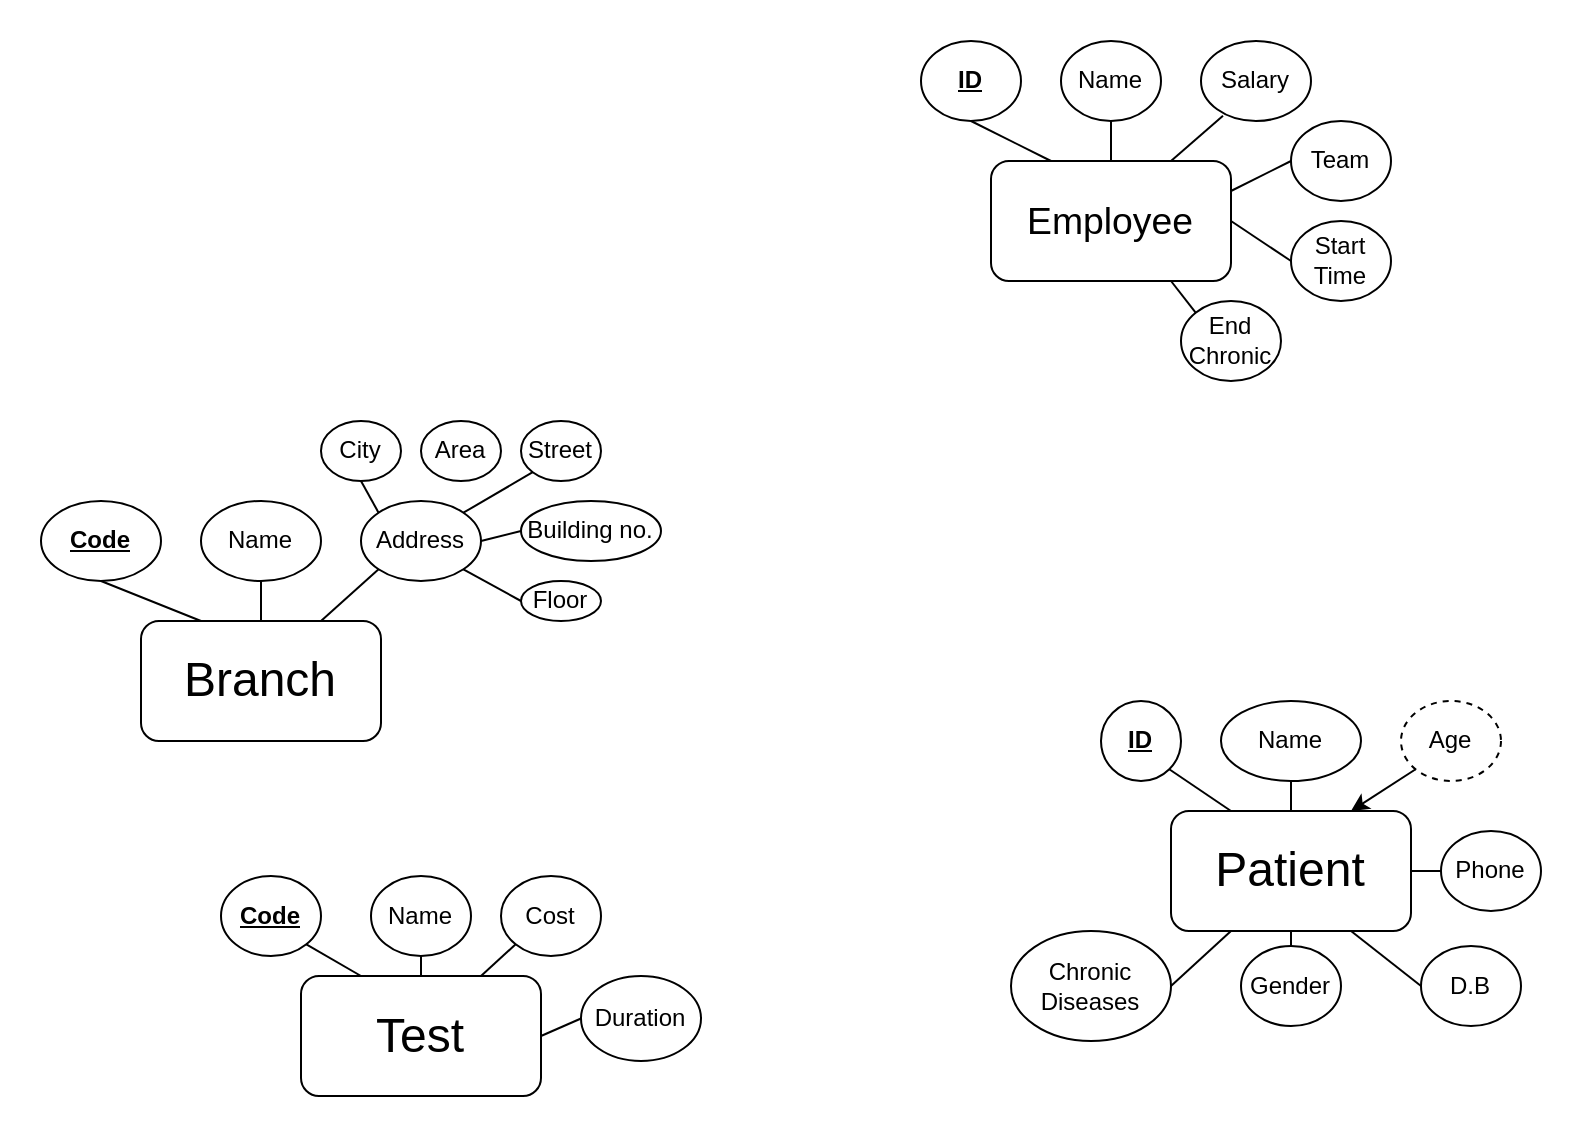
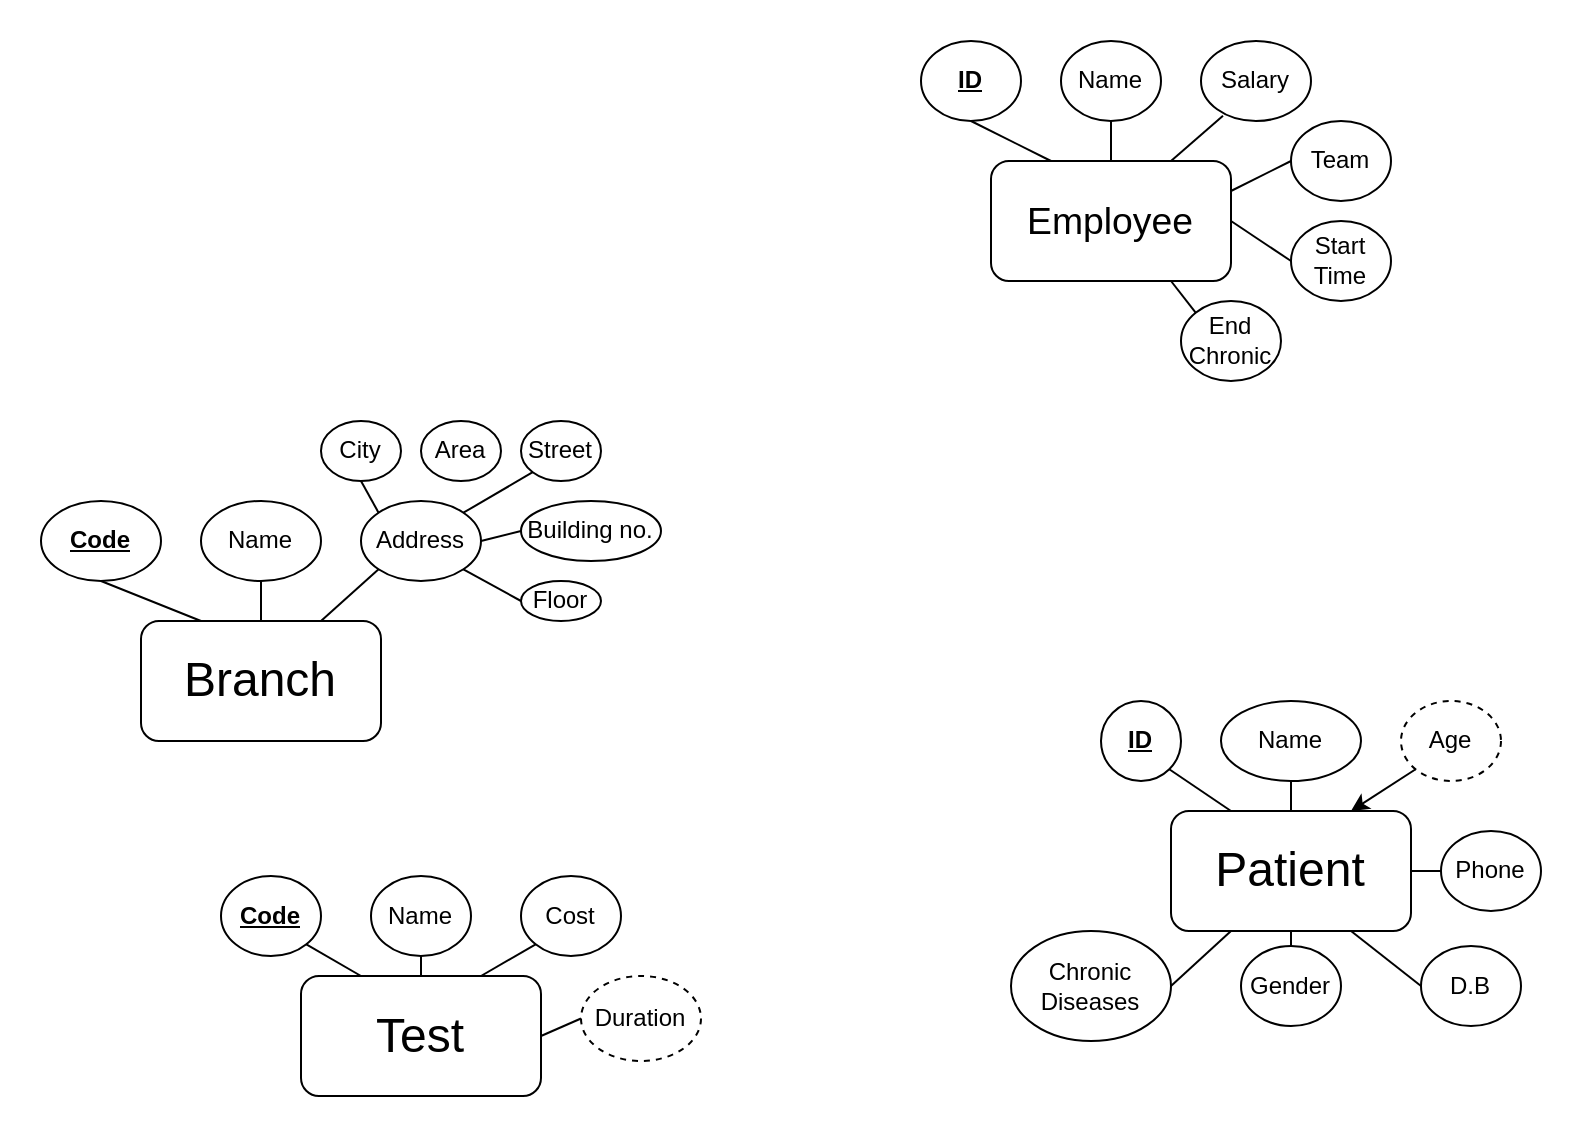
node "Cost": moved (551, 916) -> (571, 916)
node "Duration": style solid -> dashed
